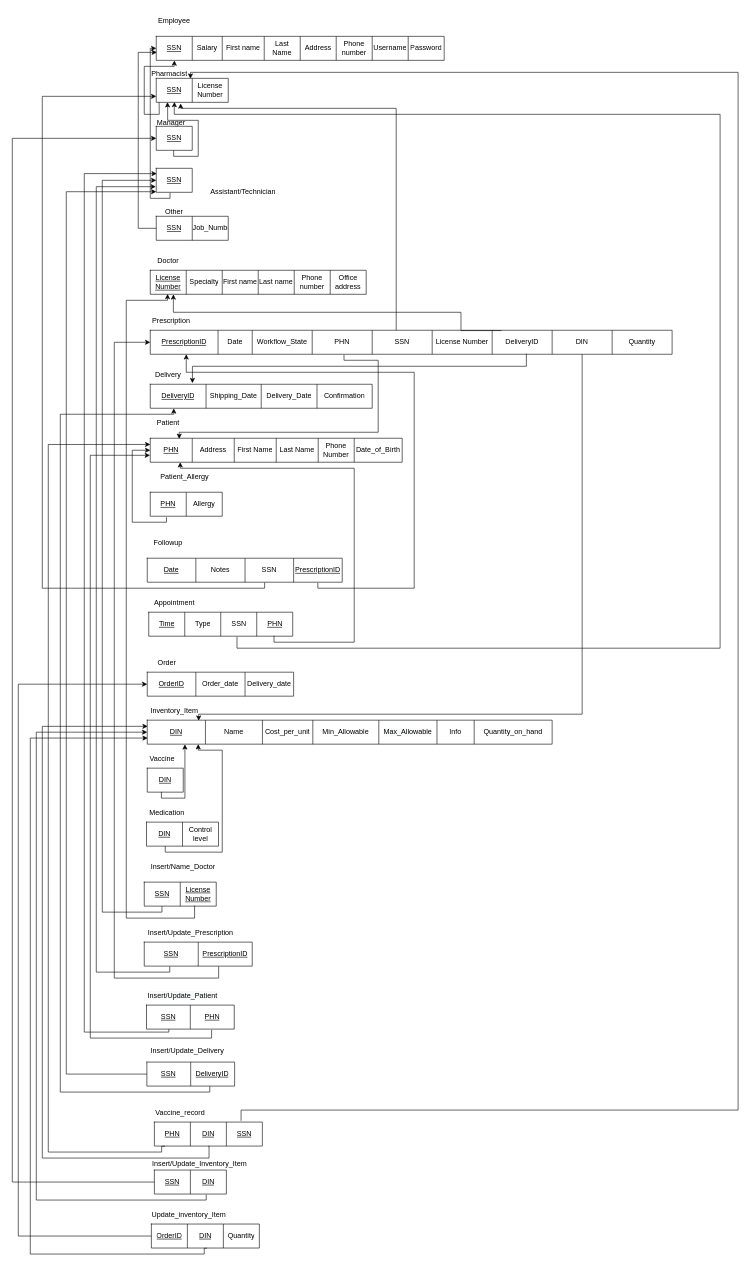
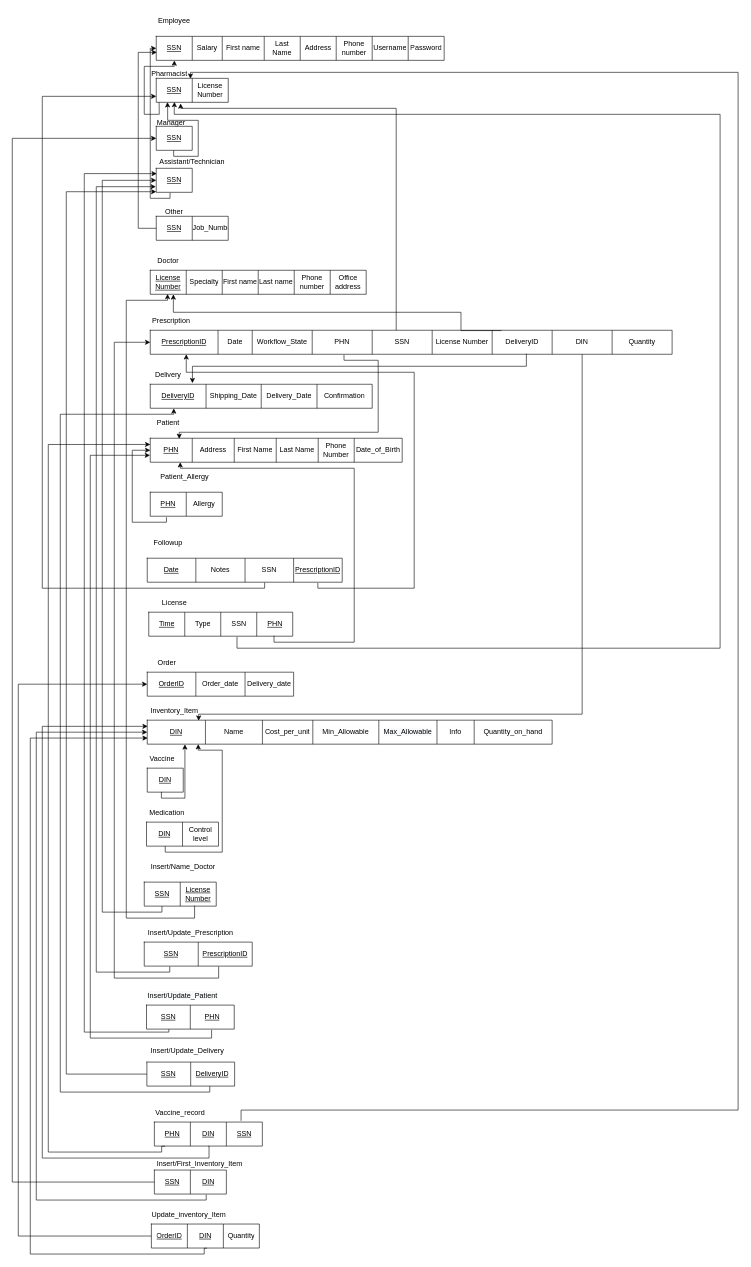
node "Assistant/Technician": moved (243, 192) -> (192, 162)
node "Appointment": label "Appointment" -> "License"
node "Insert/Update_Inventory_Item": label "Insert/Update_Inventory_Item" -> "Insert/First_Inventory_Item"
